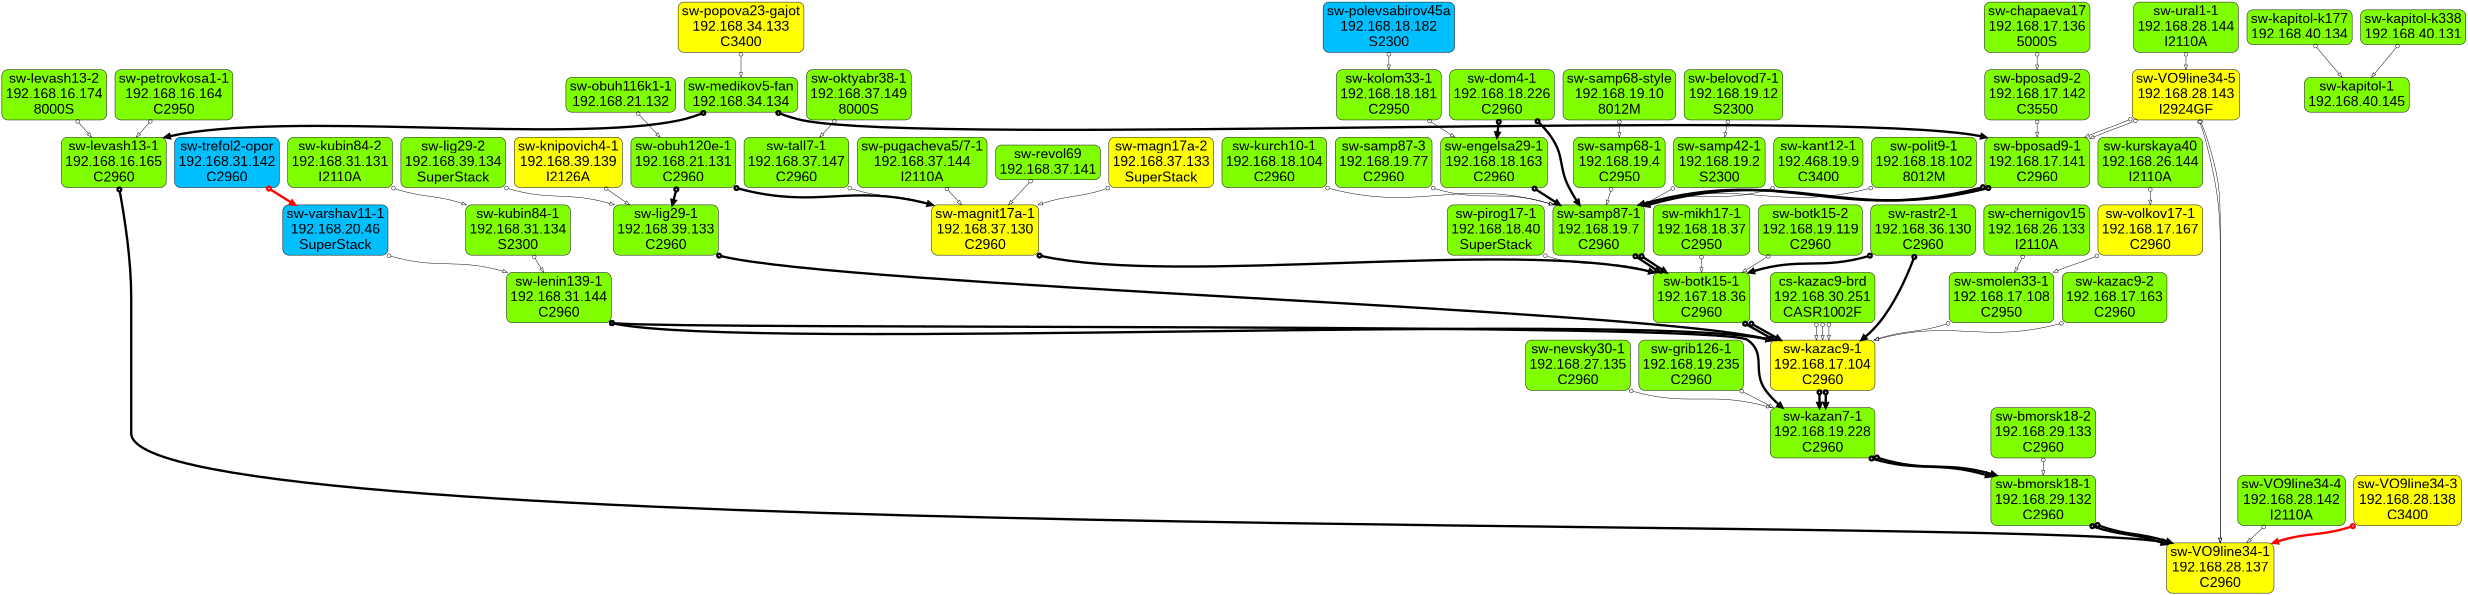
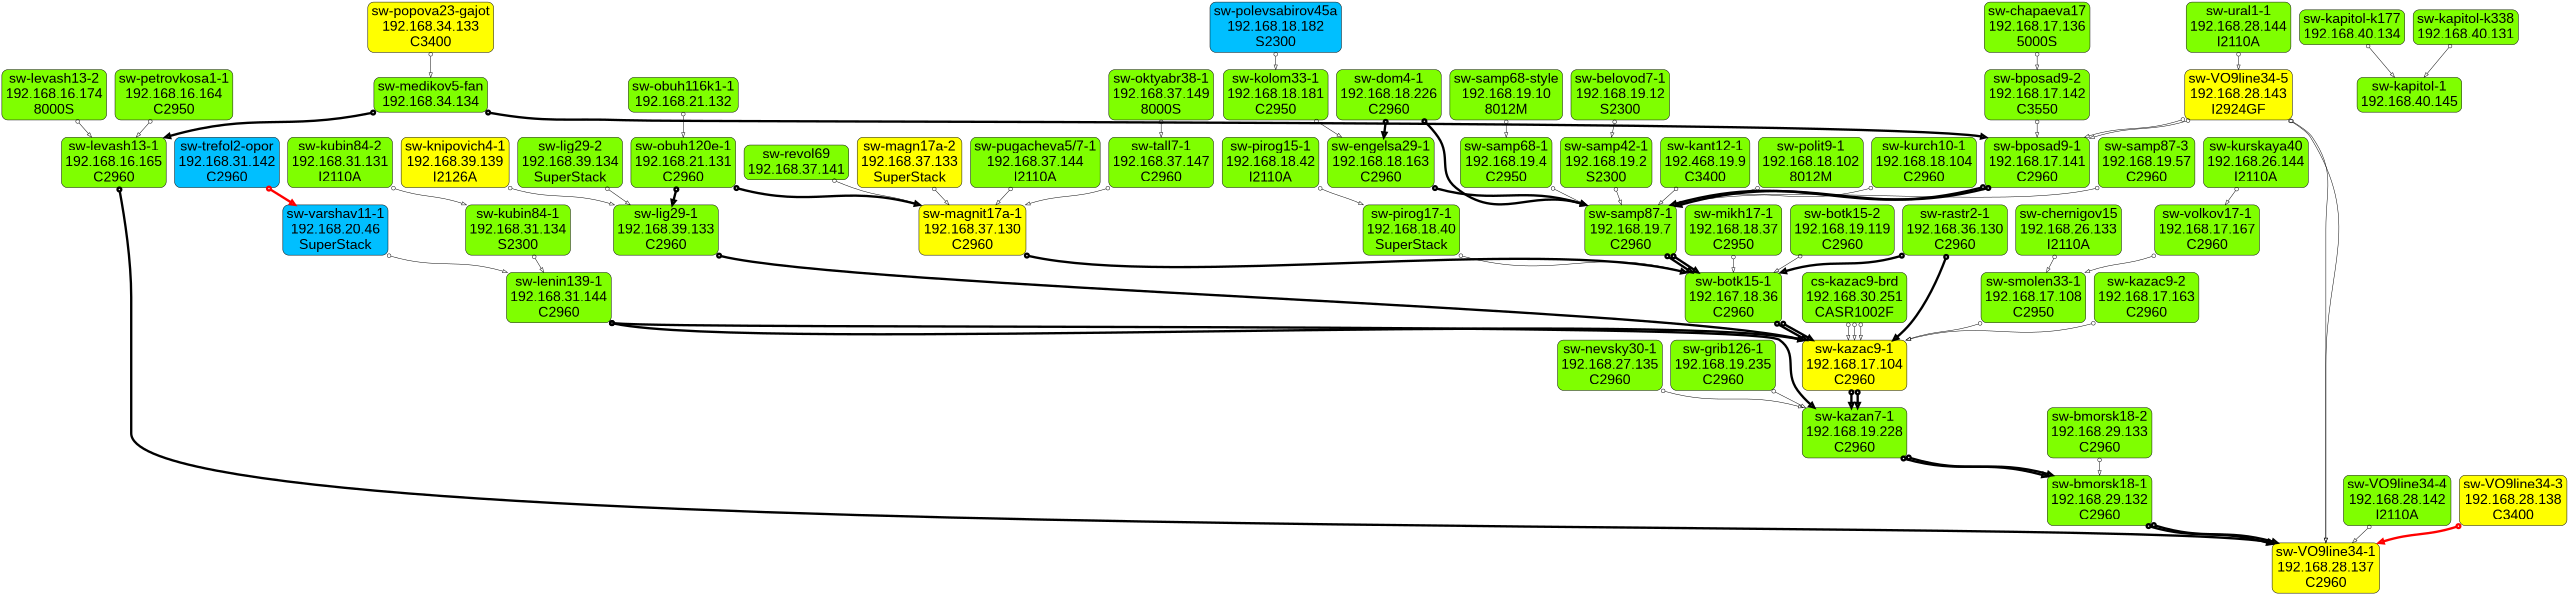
node "sw-pirog15-1 192.168.18.42 I2110A": added
node "sw-samp87-3 192.168.19.77 C2960": label "sw-samp87-3 192.168.19.77 C2960" -> "sw-samp87-3 192.168.19.57 C2960"
node "sw-volkov17-1 192.168.17.167 C2960": fillcolor yellow -> chartreuse1
